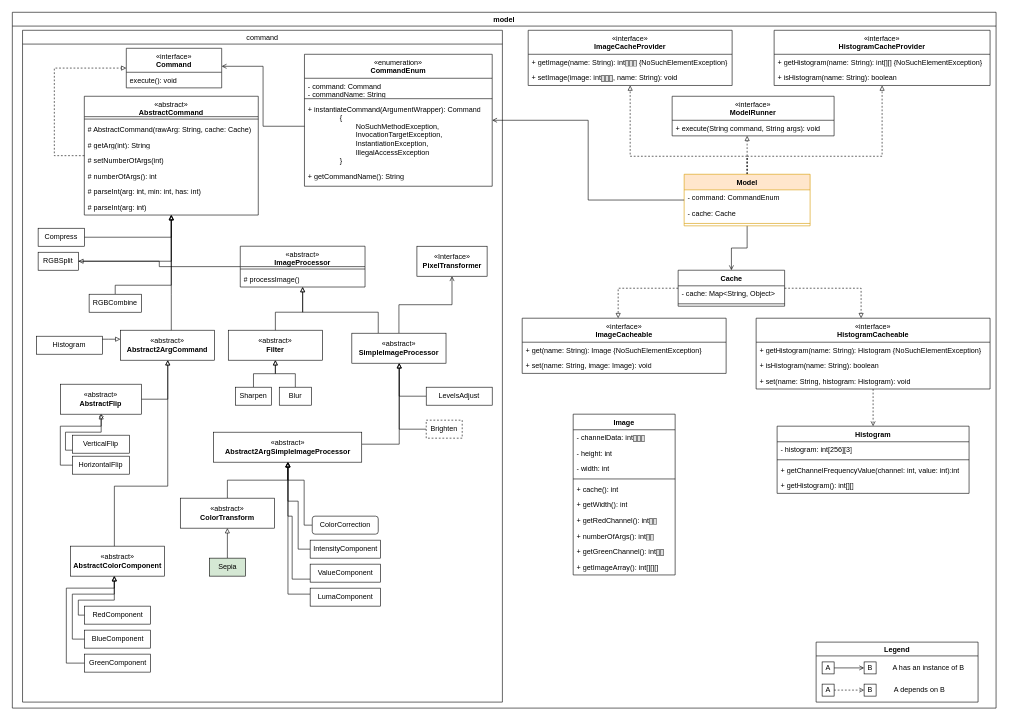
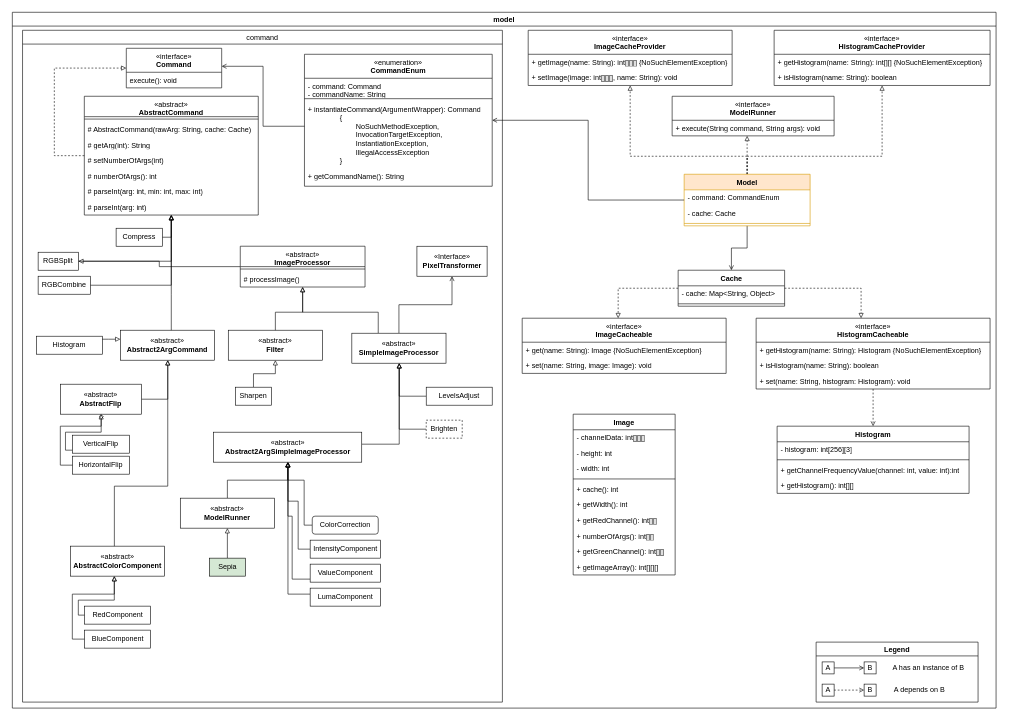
node "# parseInt(arg: int, min: int, has: int)": label "# parseInt(arg: int, min: int, has: int)" -> "# parseInt(arg: int, min: int, max: int)"
node "Compress": moved (61, 237) -> (139, 237)
node "RGBCombine": moved (115, 303) -> (64, 285)
edge "Blur" -> "«abstract» Filter": removed
node "Blur": removed
node "«abstract» ColorTransform": label "«abstract» ColorTransform" -> "«abstract» ModelRunner"
edge "GreenComponent" -> "«abstract» AbstractColorComponent": removed
node "GreenComponent": removed
